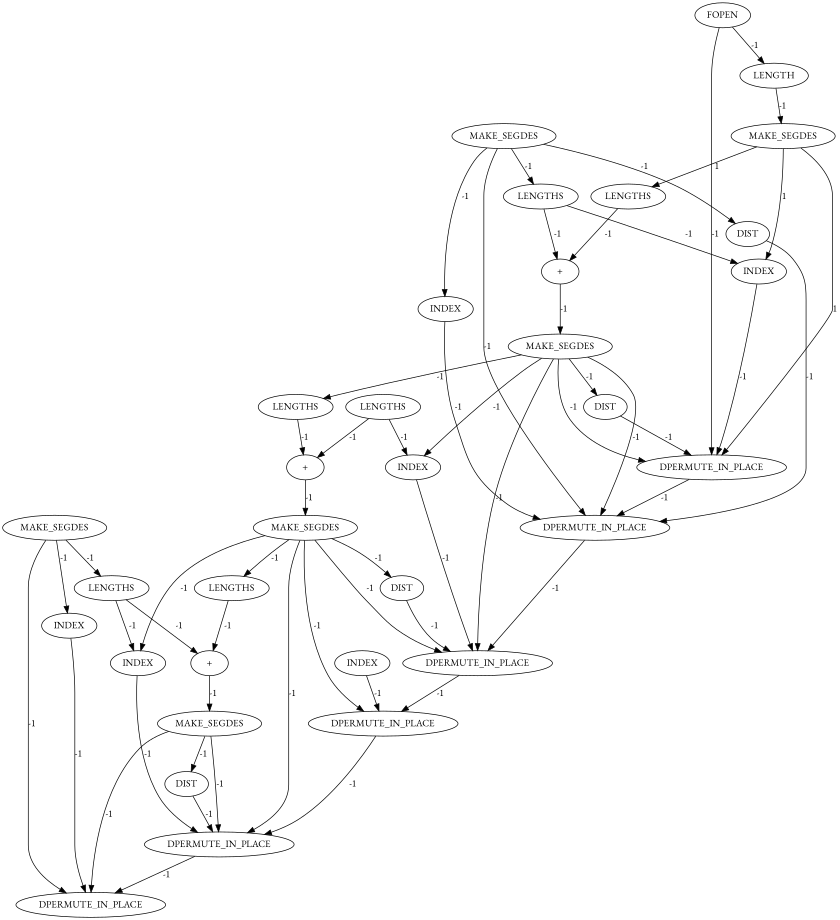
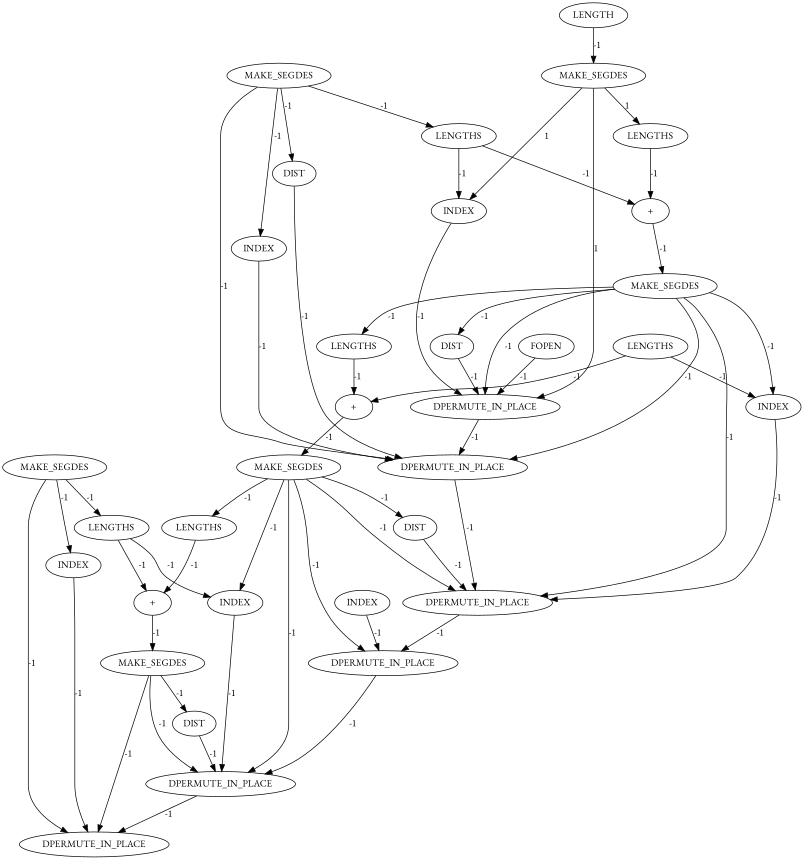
edge "FOPEN" -> "LENGTH": removed, label "-1"
